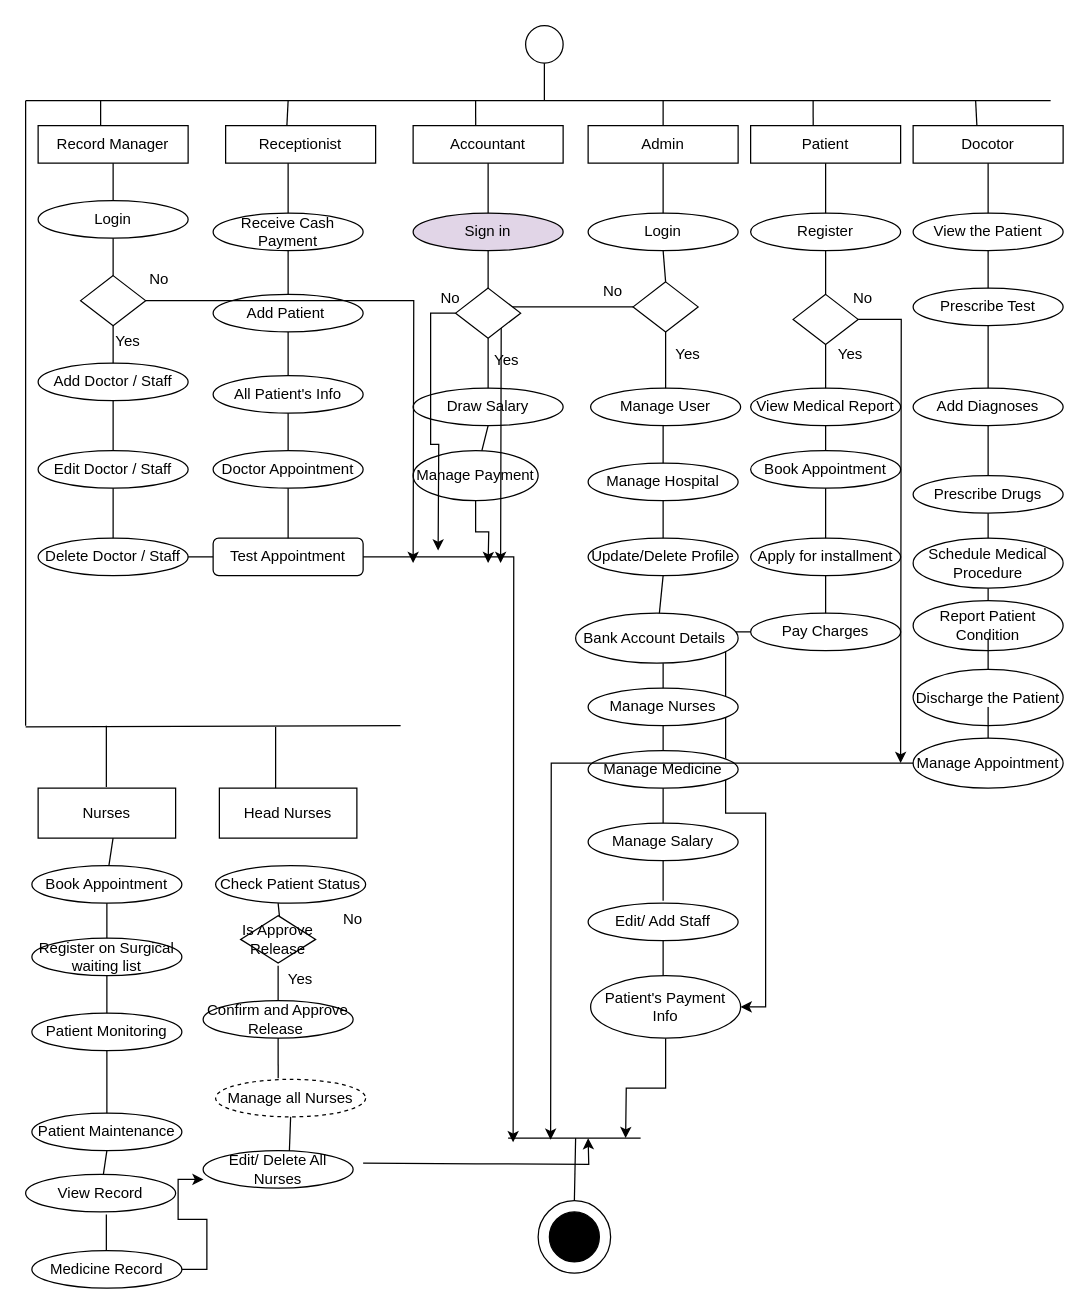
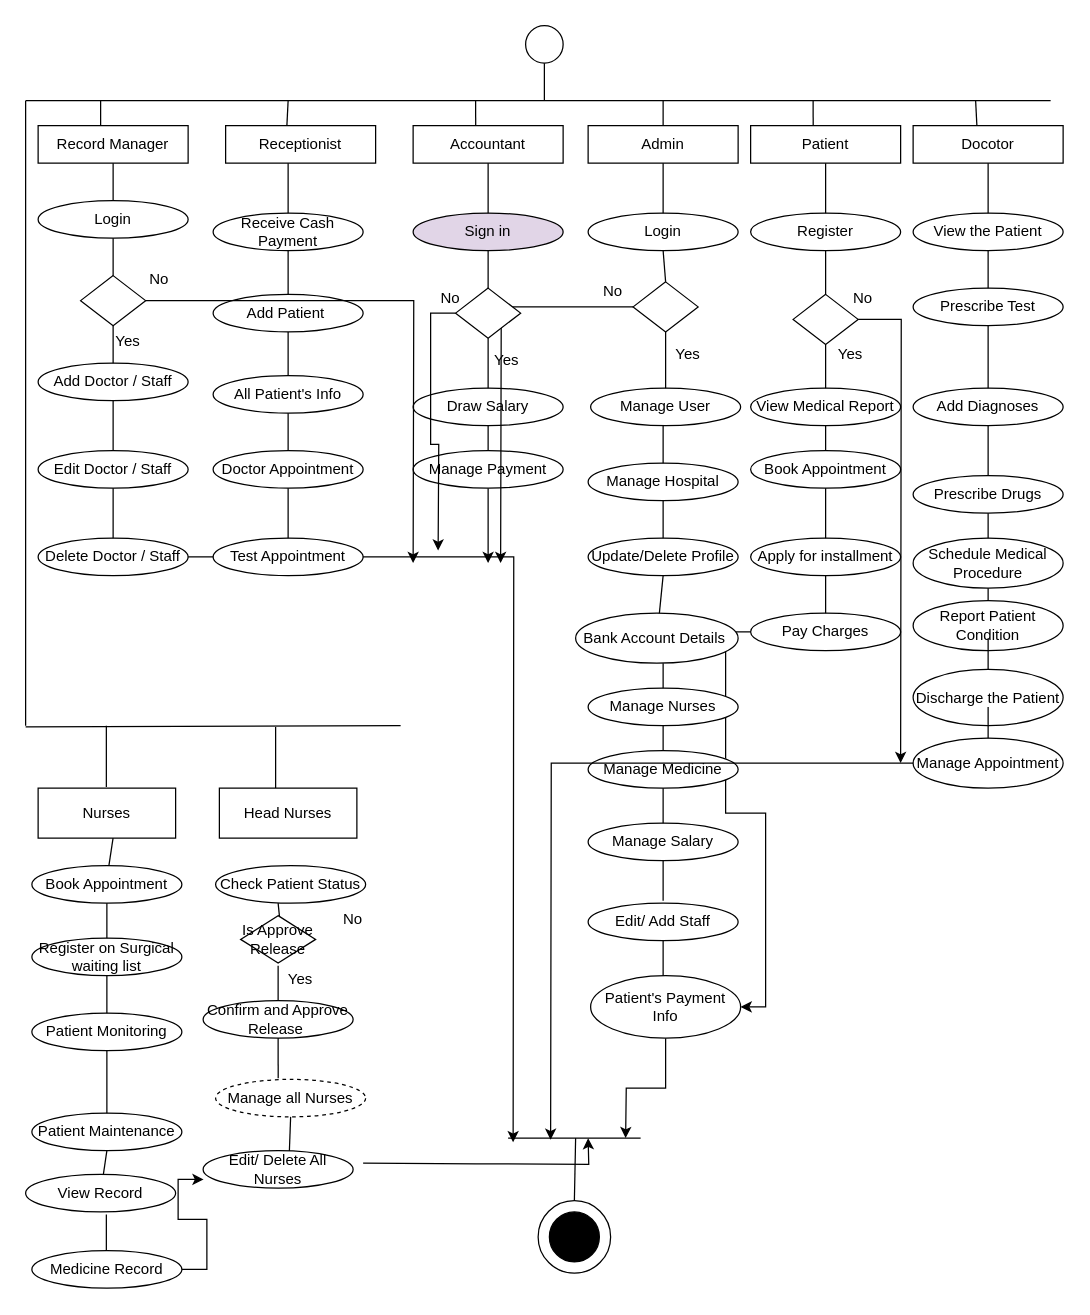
node "Manage Payment": size 125x50 -> 150x38
node "Test Appointment": shape rounded rectangle -> ellipse
